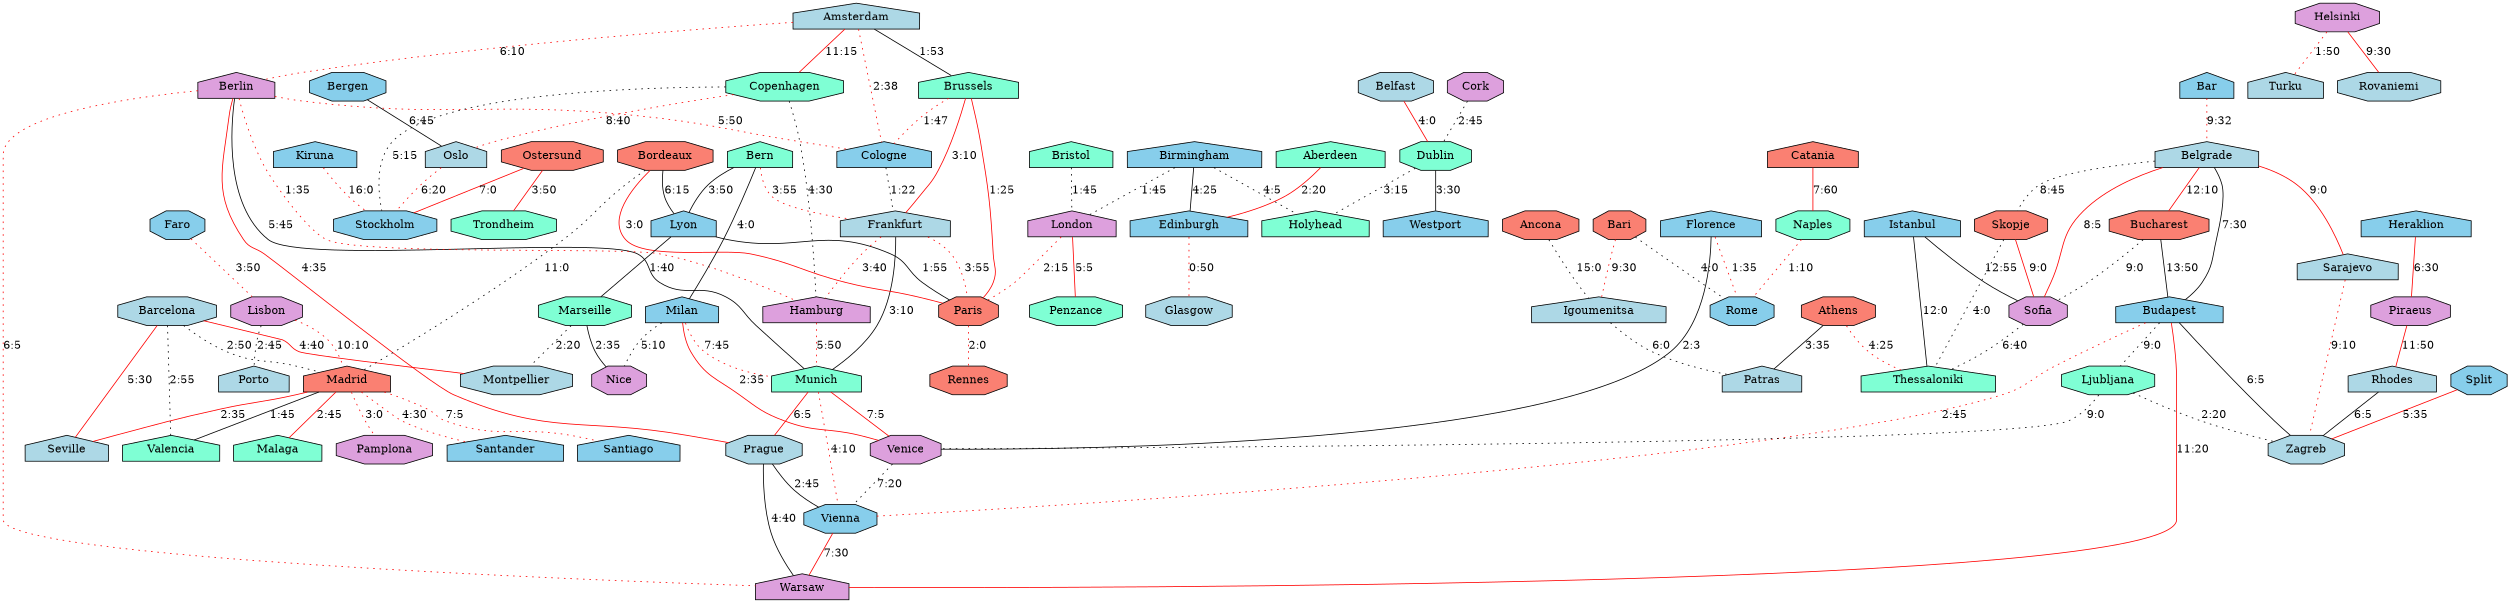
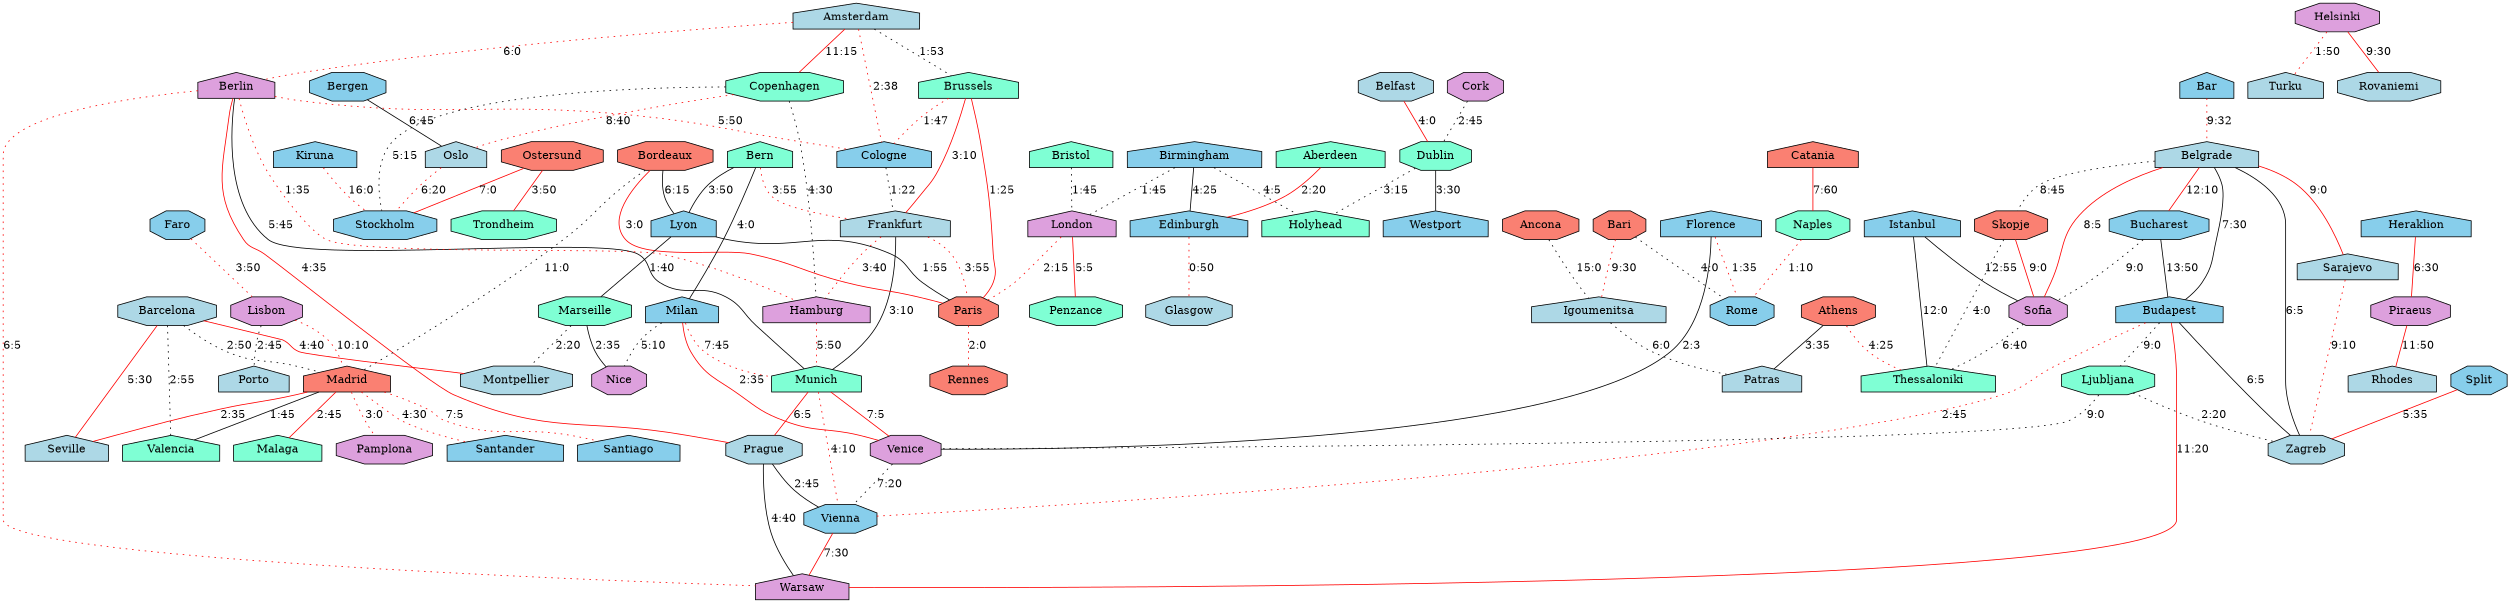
edge "Amsterdam" -- "Berlin": label "6:10" -> "6:0"
edge "Amsterdam" -- "Brussels": style solid -> dotted
node "Bucharest": fillcolor salmon -> skyblue
edge "Rhodes" -- "Zagreb": now "Belgrade" -- "Zagreb"
